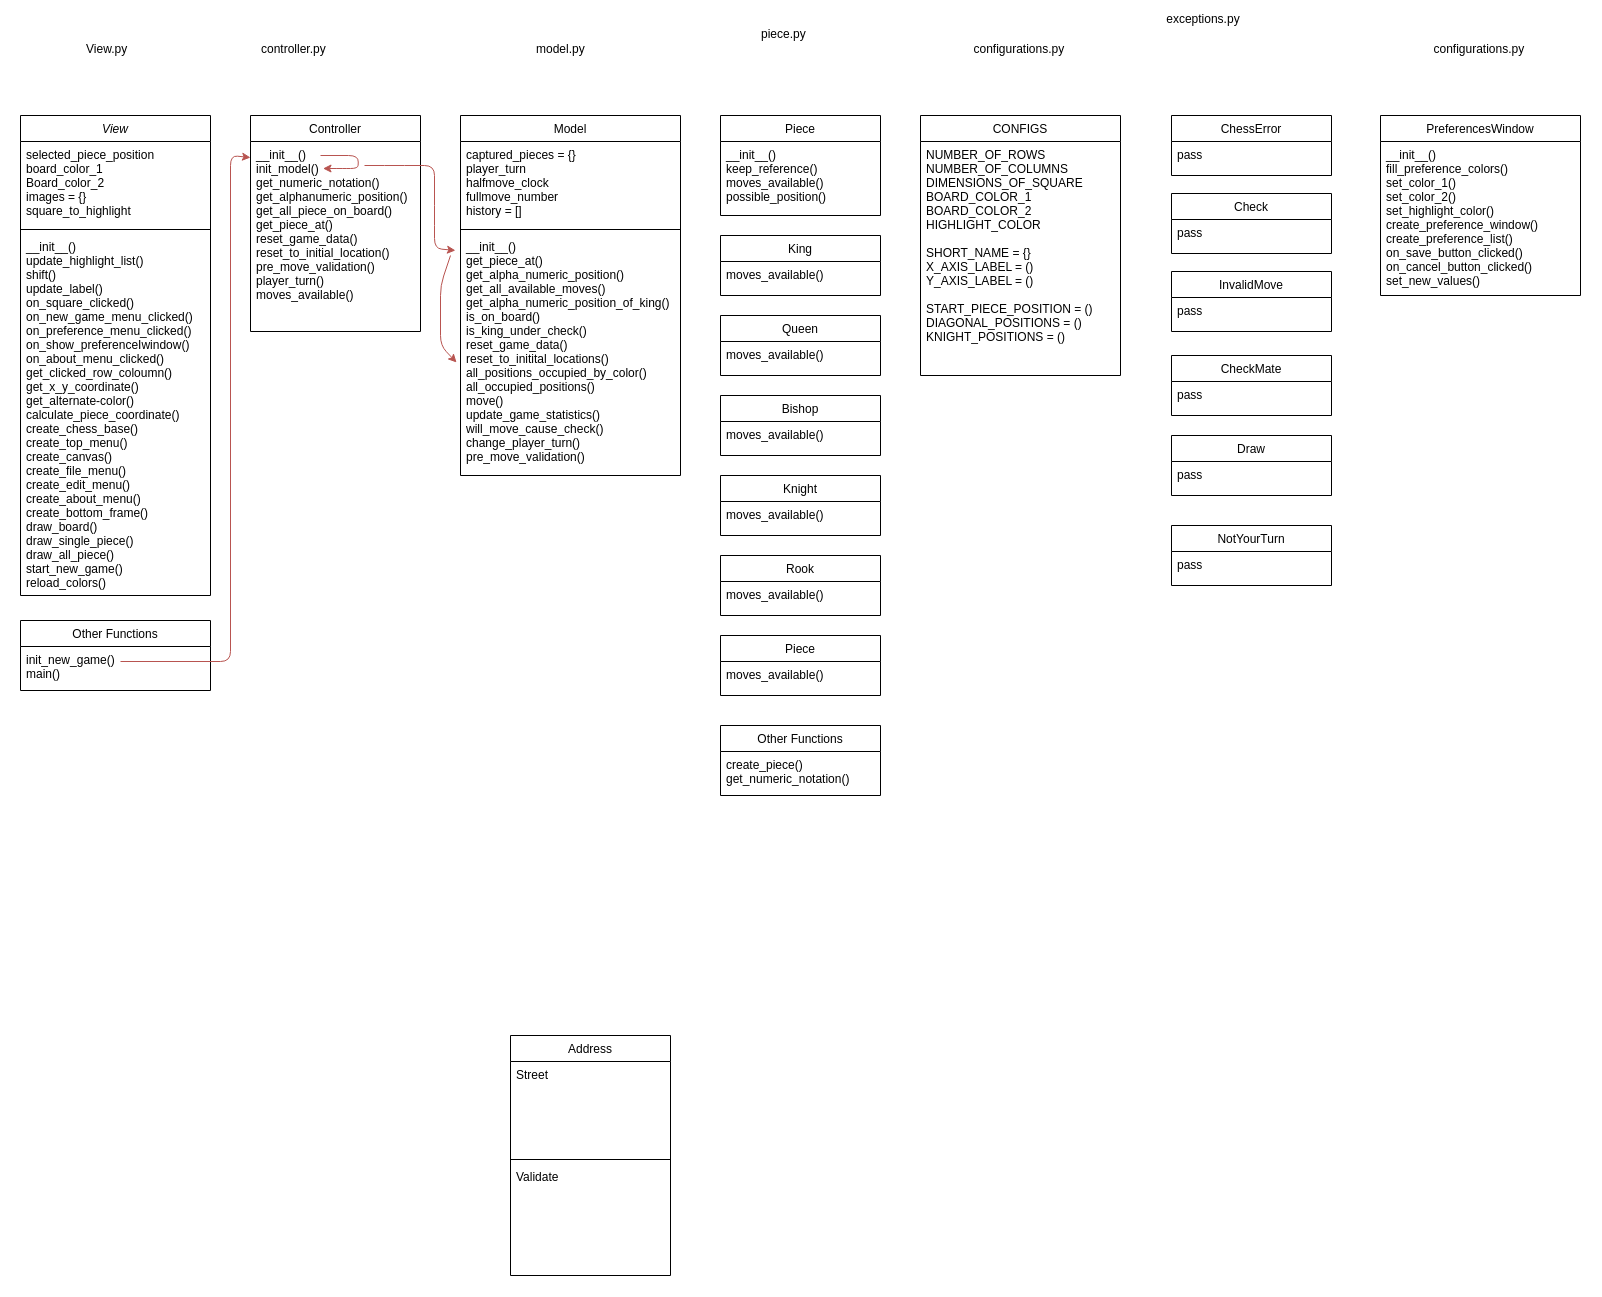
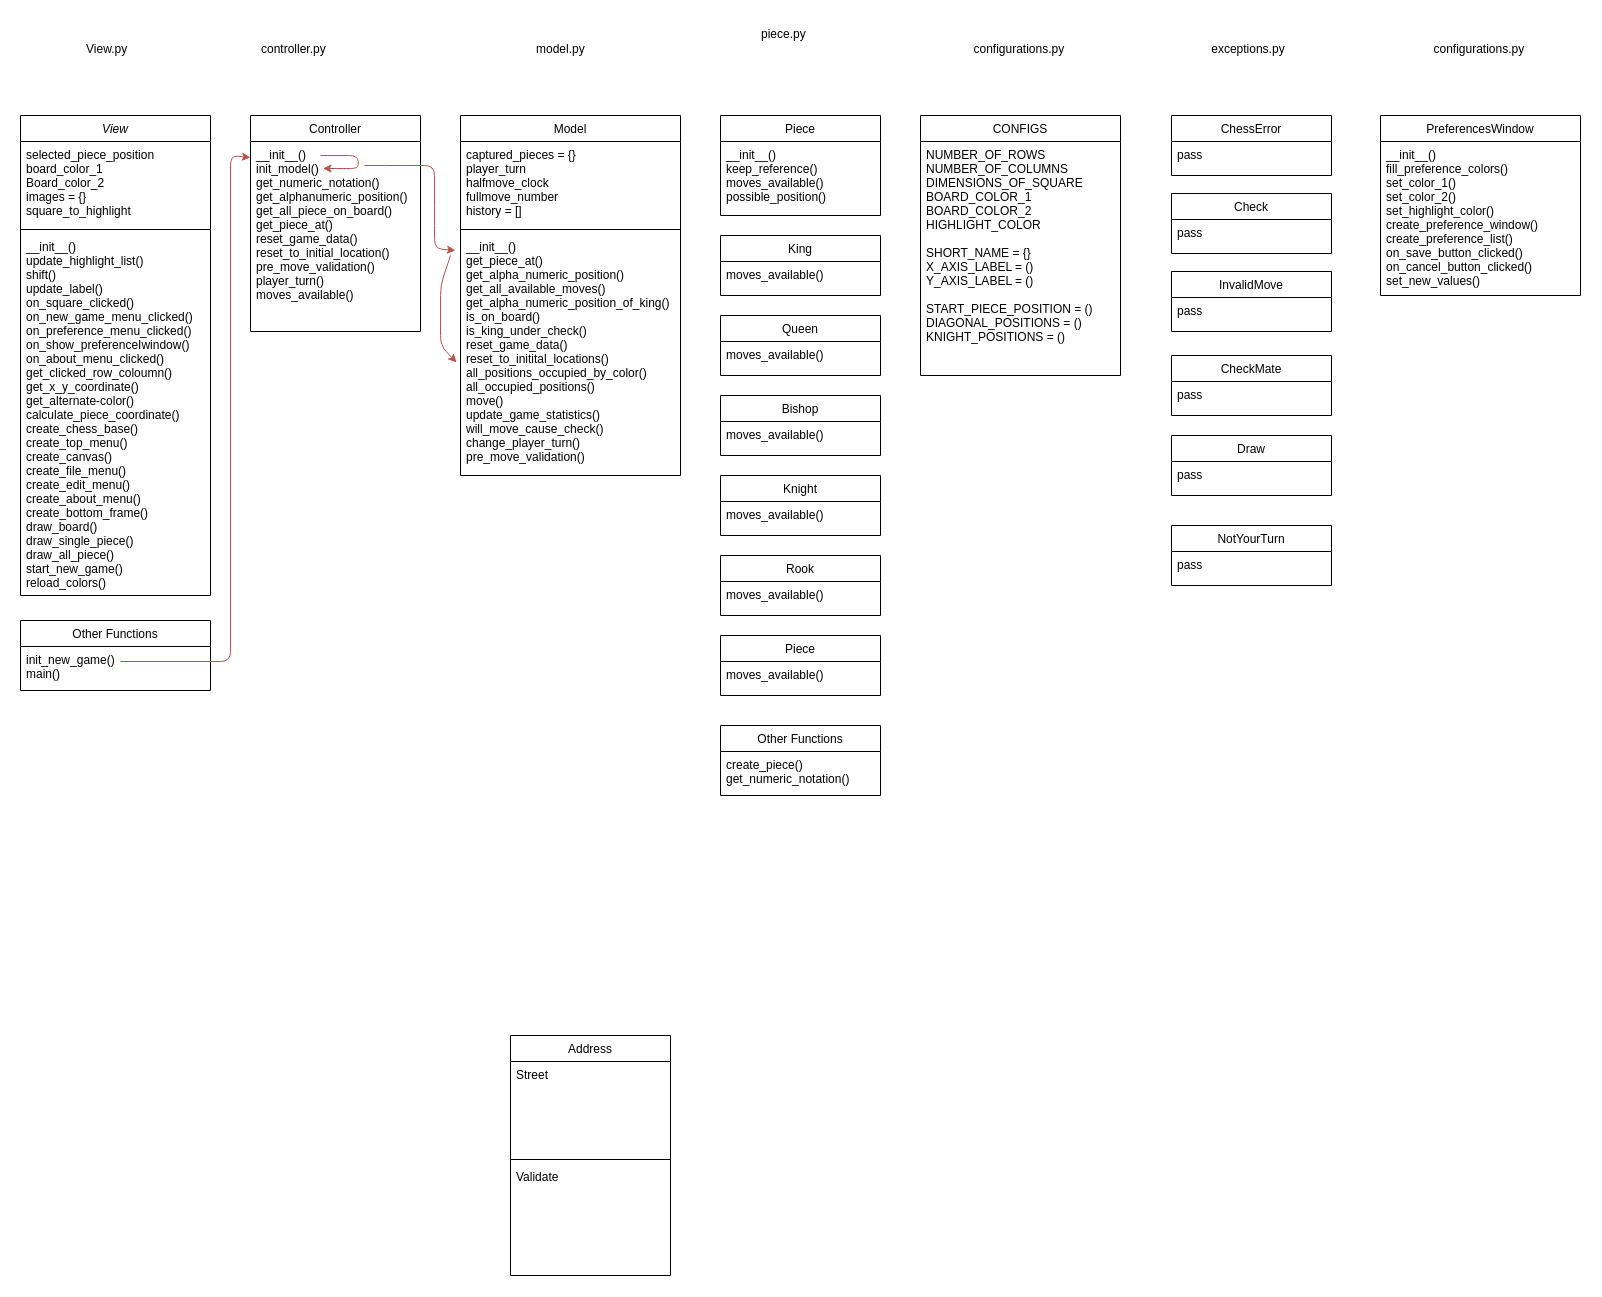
node "exceptions.py": moved (1207, 26) -> (1252, 56)
